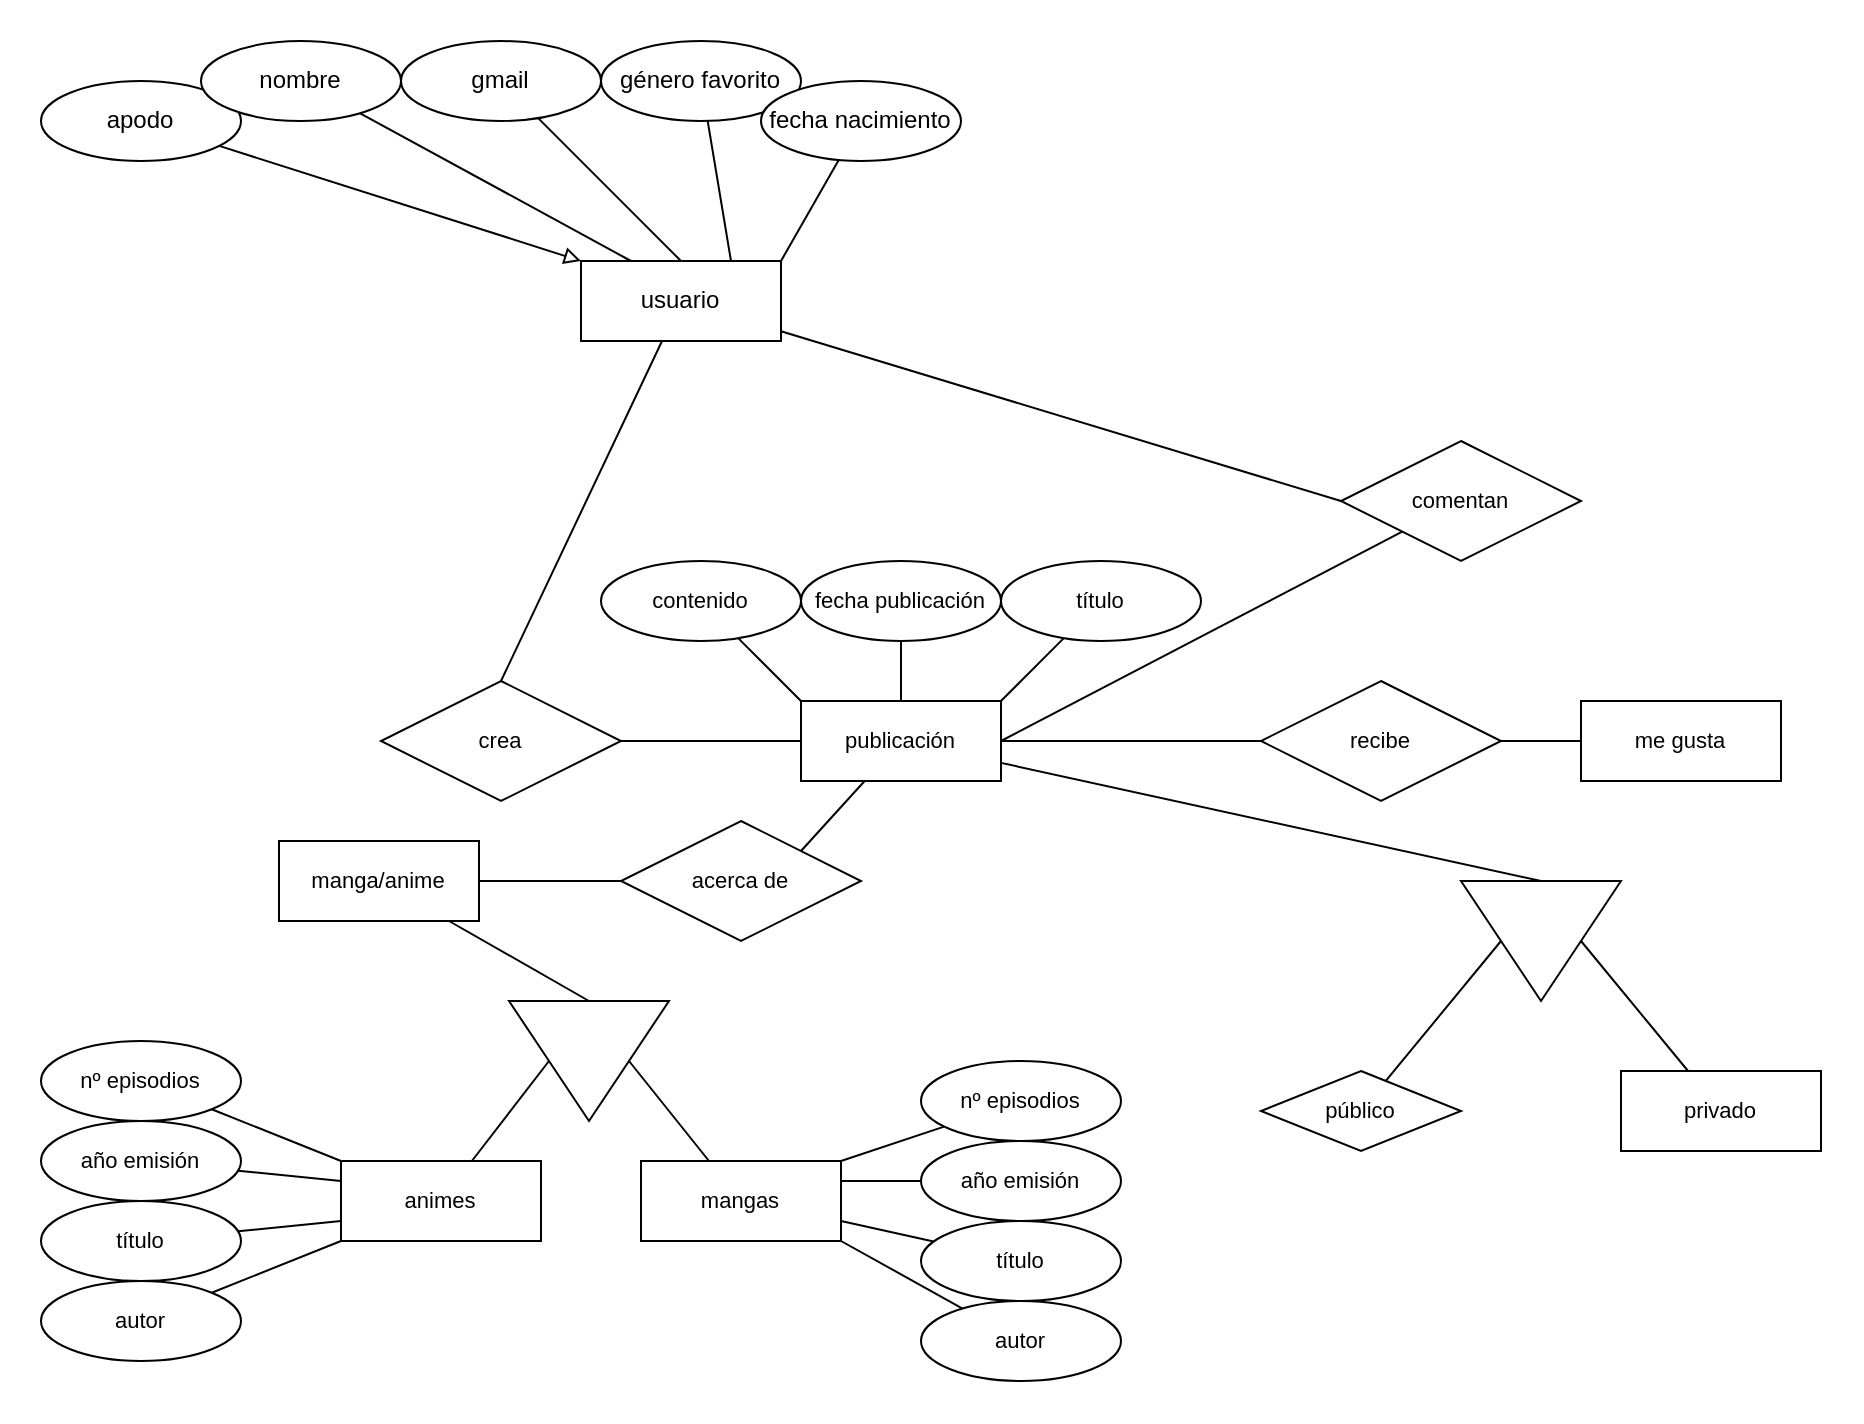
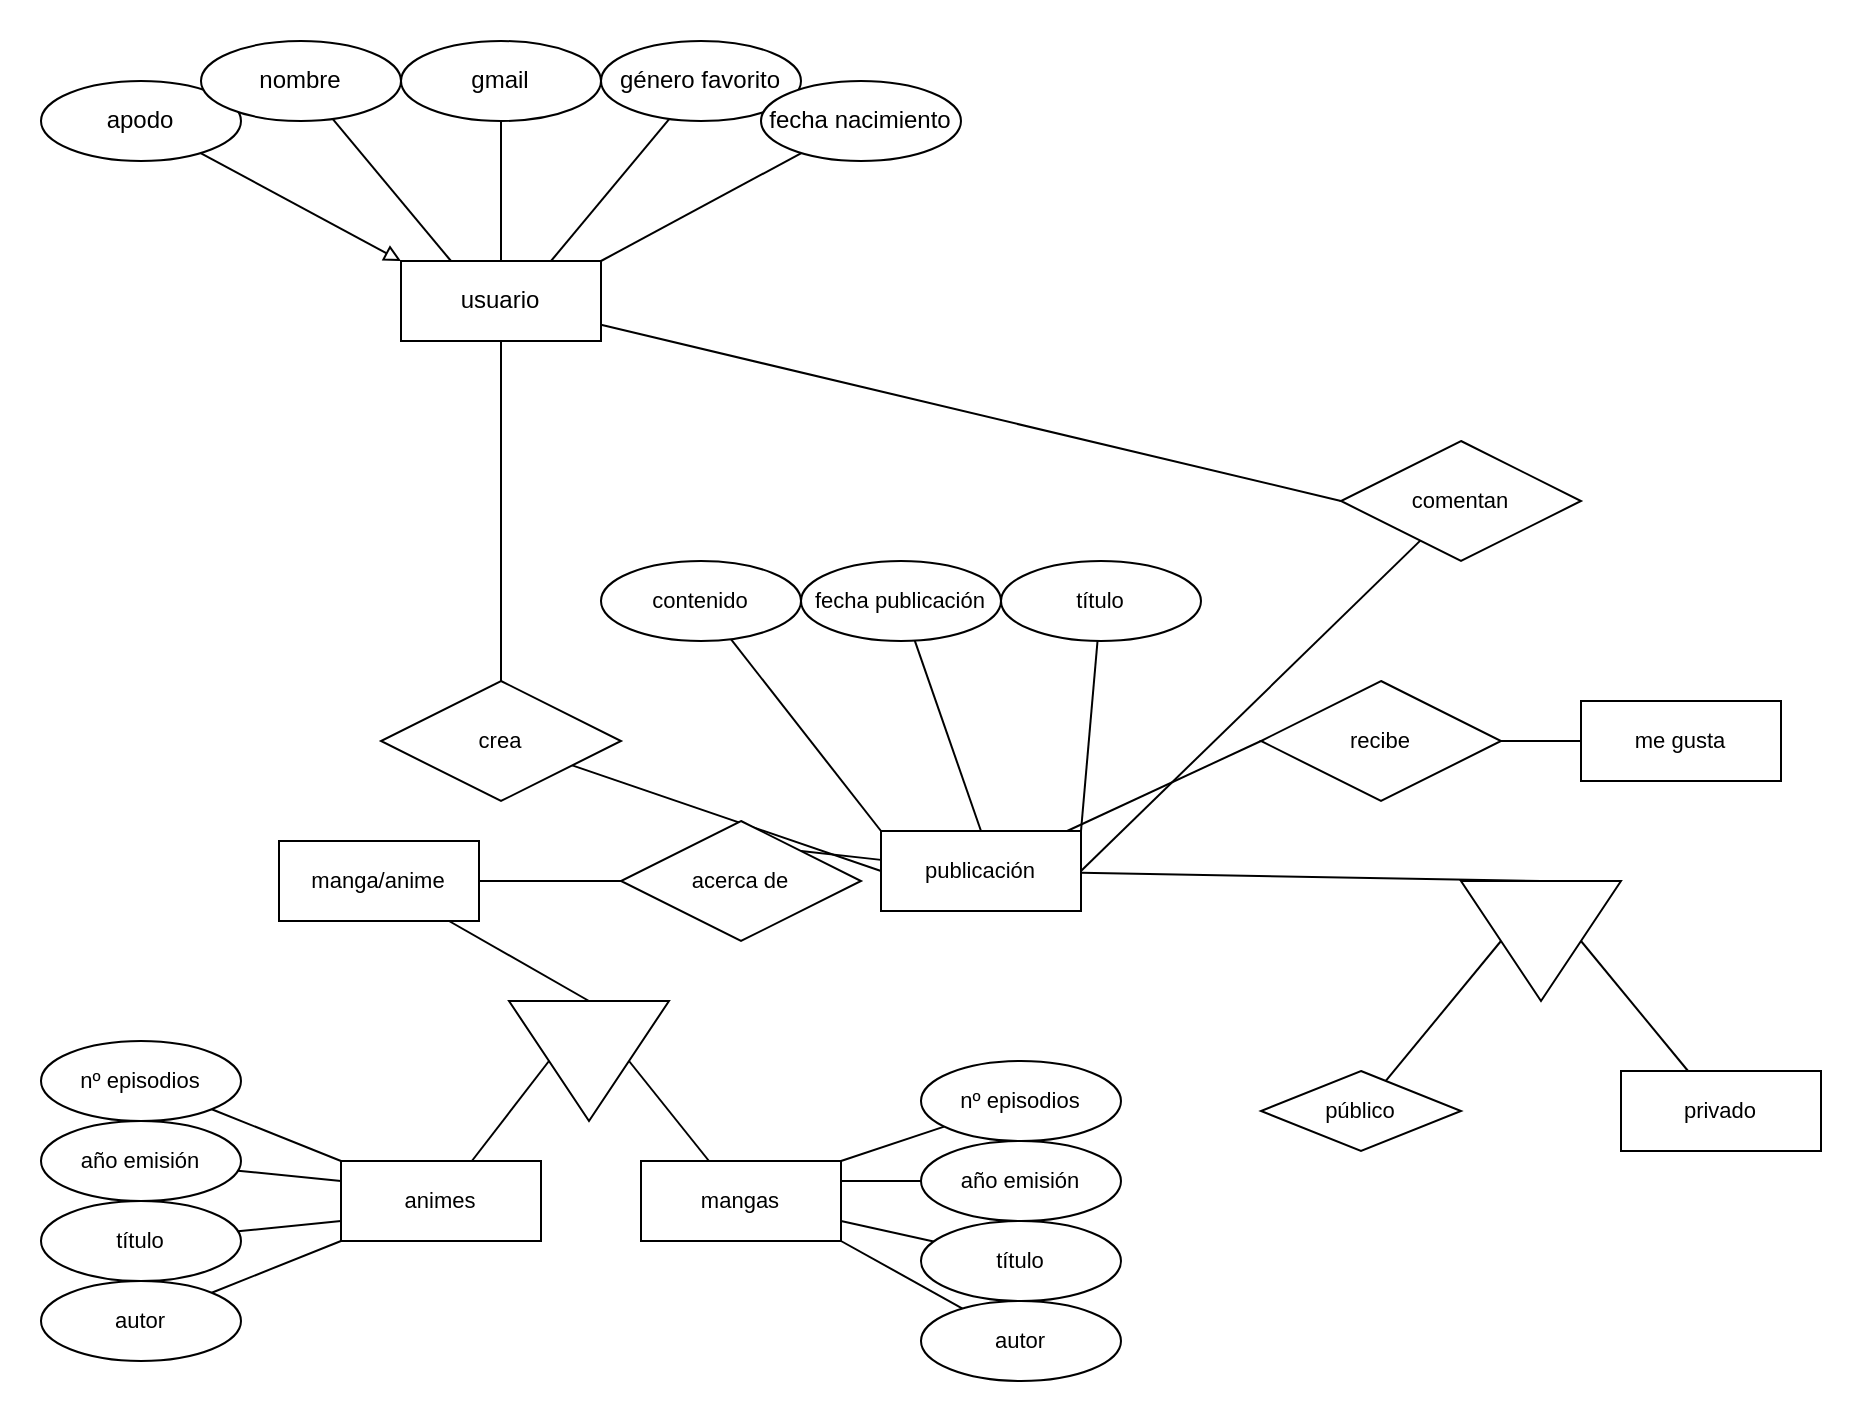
node "usuario": moved (681, 301) -> (501, 301)
node "publicación": moved (901, 741) -> (981, 871)
